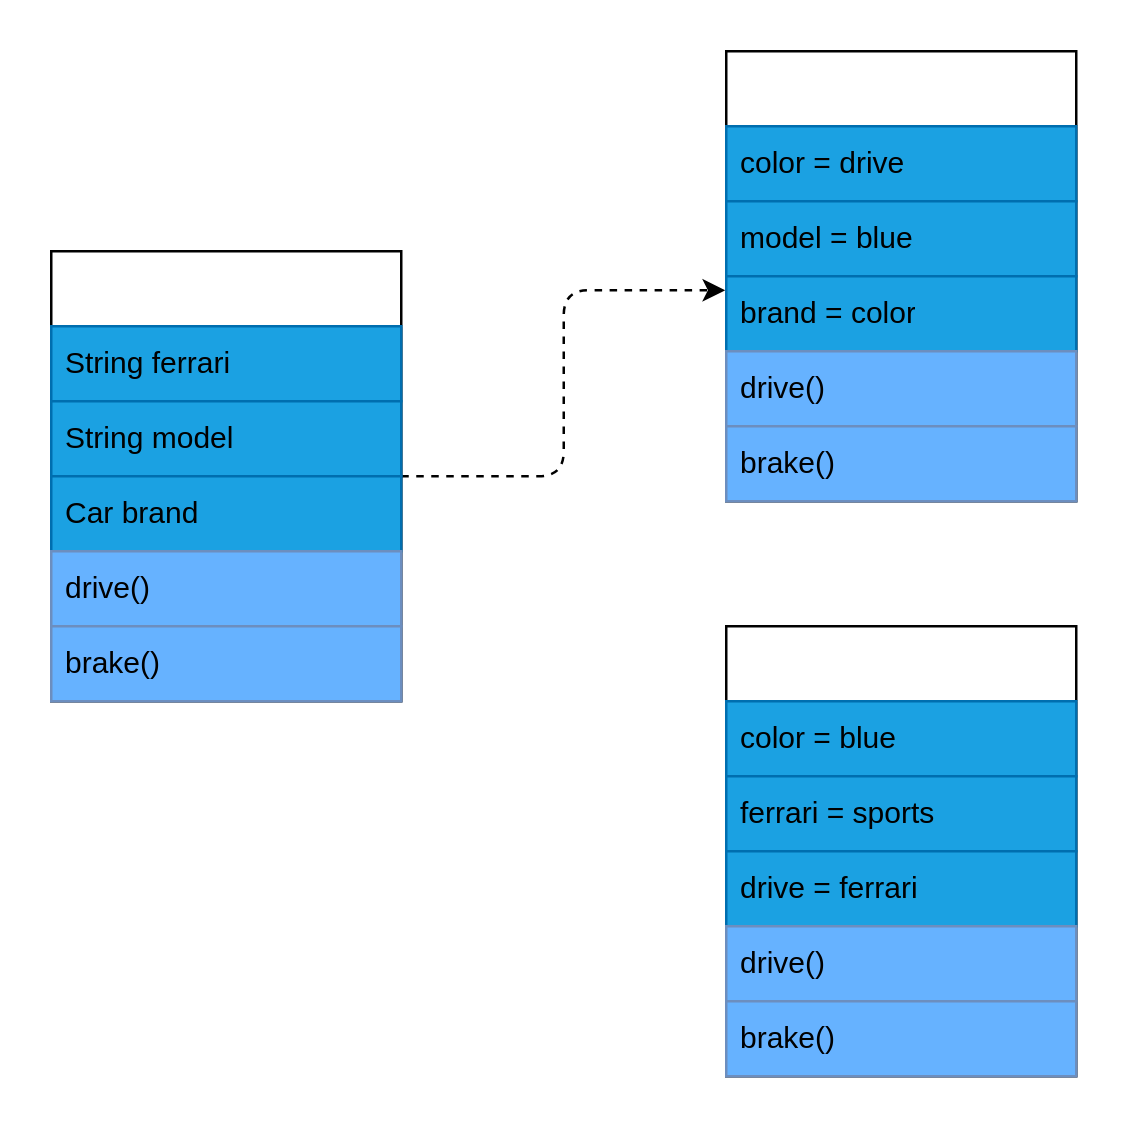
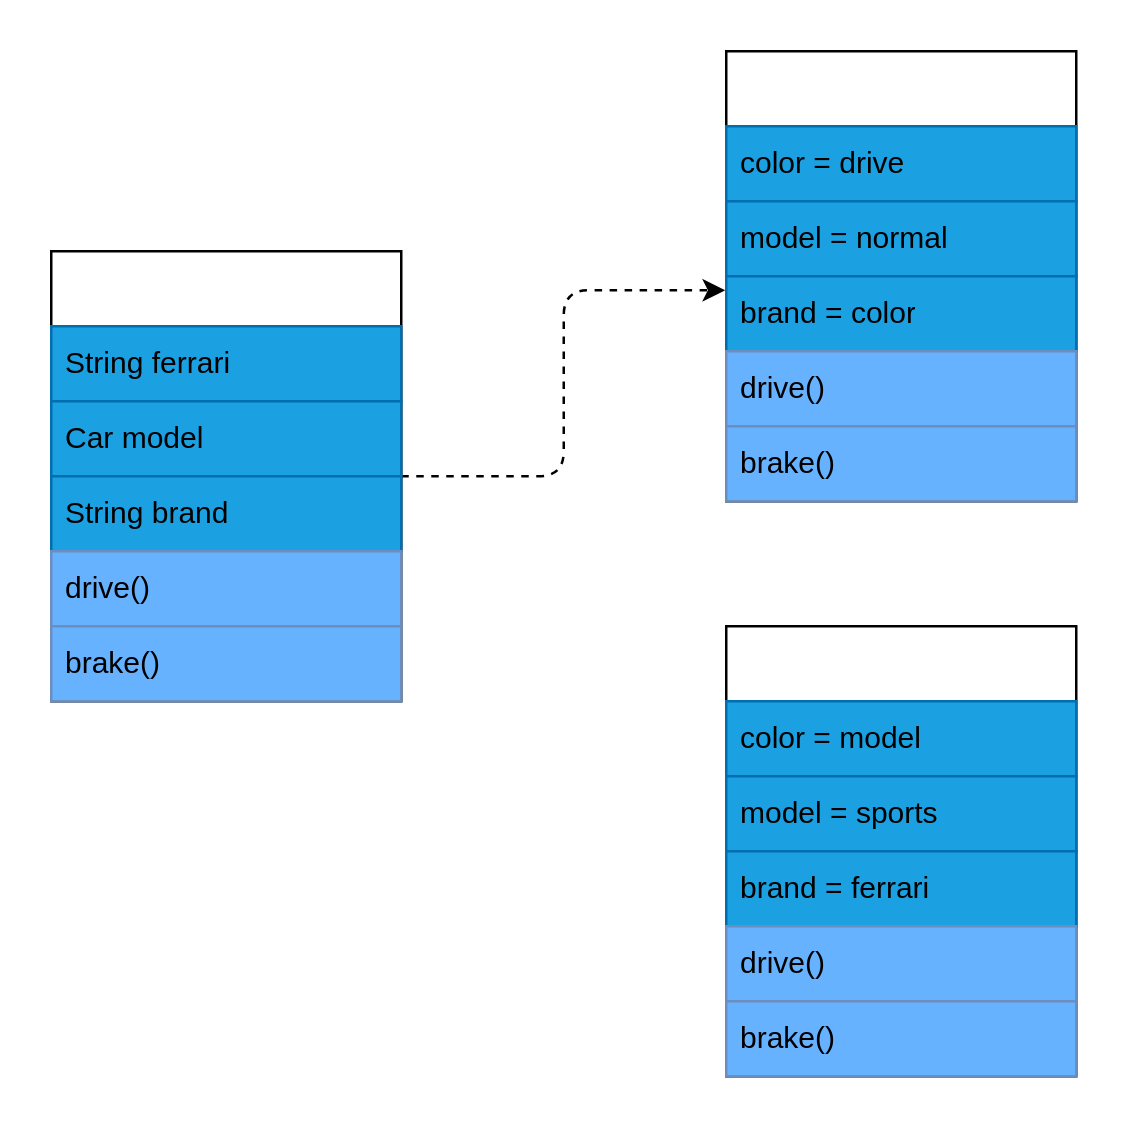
node "myCar": label "myCar" -> "brake"
node "model = blue": label "model = blue" -> "model = normal"
node "String": label "String" -> "Car"
node "String model": label "String model" -> "Car model"
node "Car brand": label "Car brand" -> "String brand"
node "model": label "model" -> "familyCar"
node "color = blue": label "color = blue" -> "color = model"
node "ferrari = sports": label "ferrari = sports" -> "model = sports"
node "drive = ferrari": label "drive = ferrari" -> "brand = ferrari"
